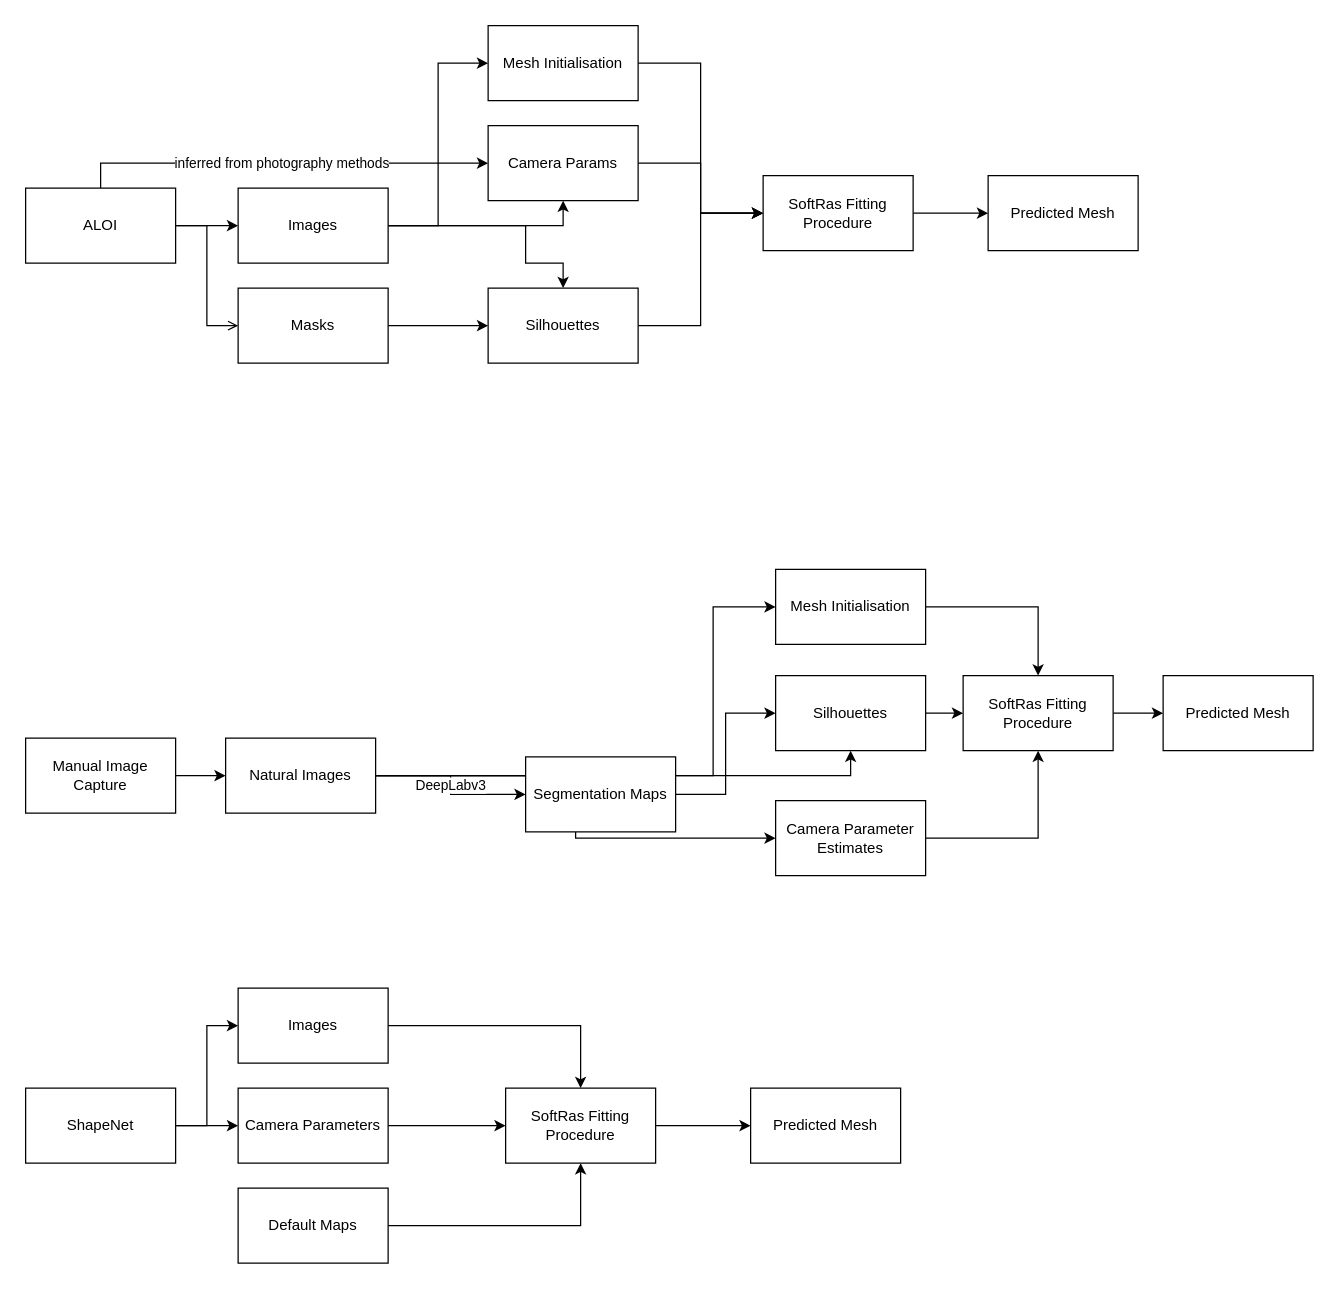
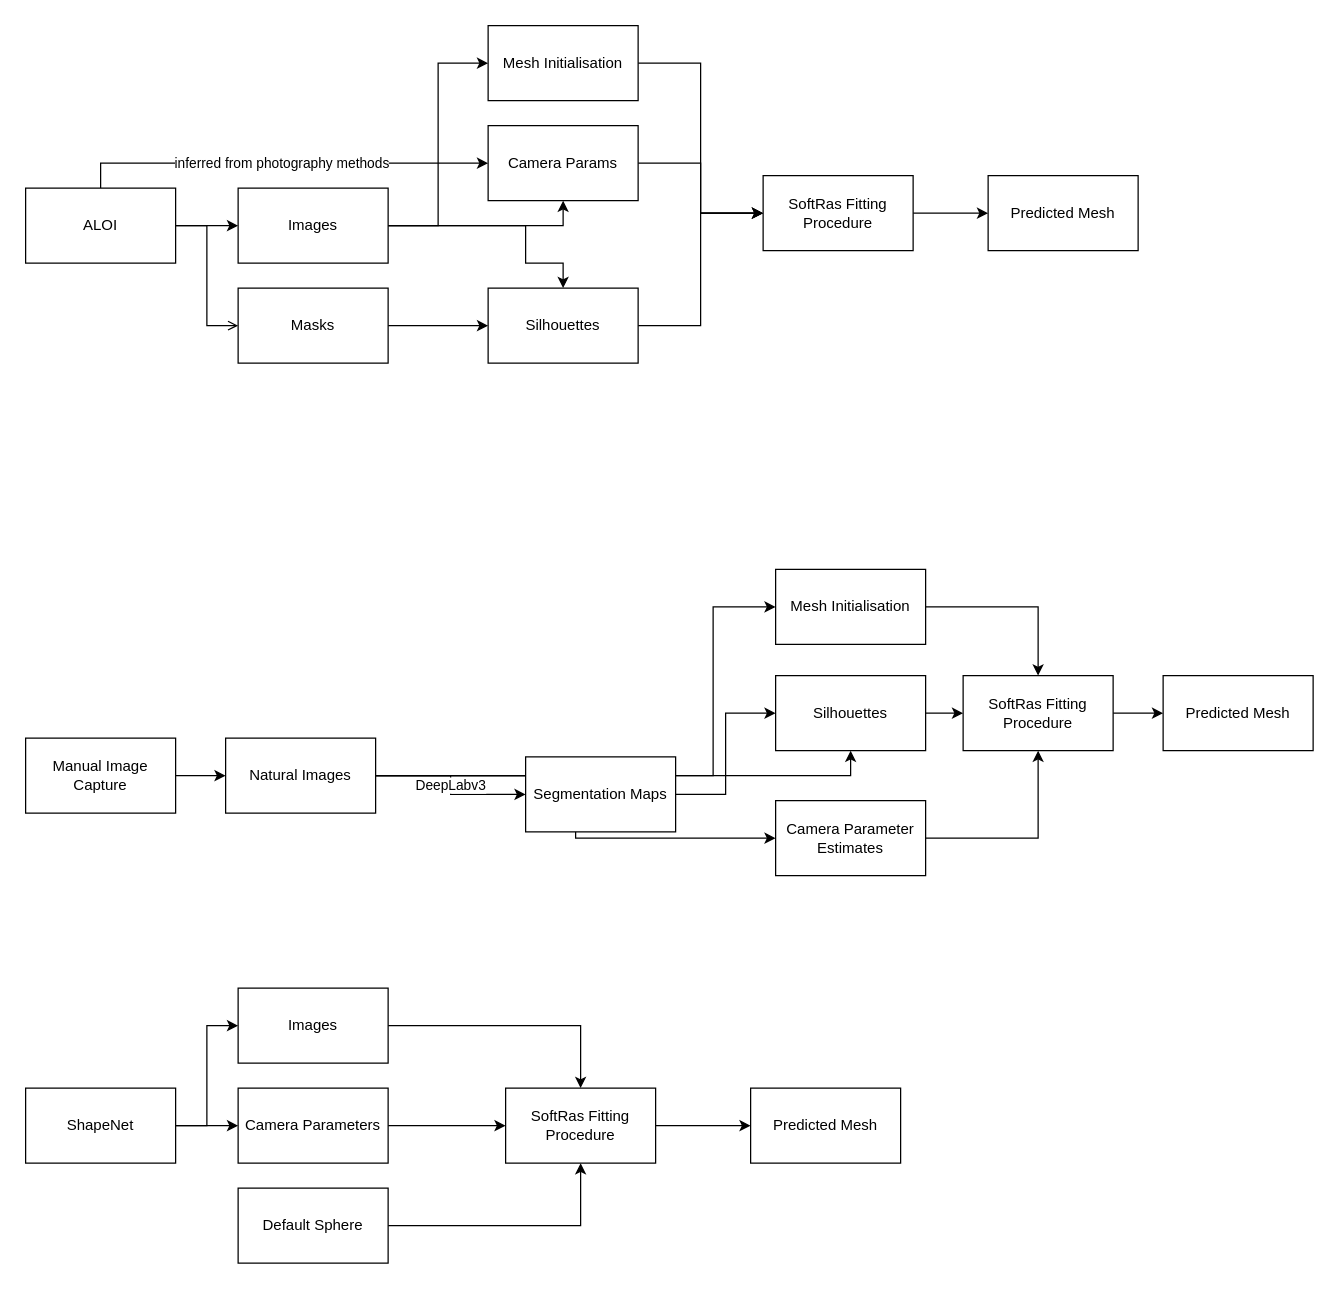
node "Default Maps": label "Default Maps" -> "Default Sphere"
